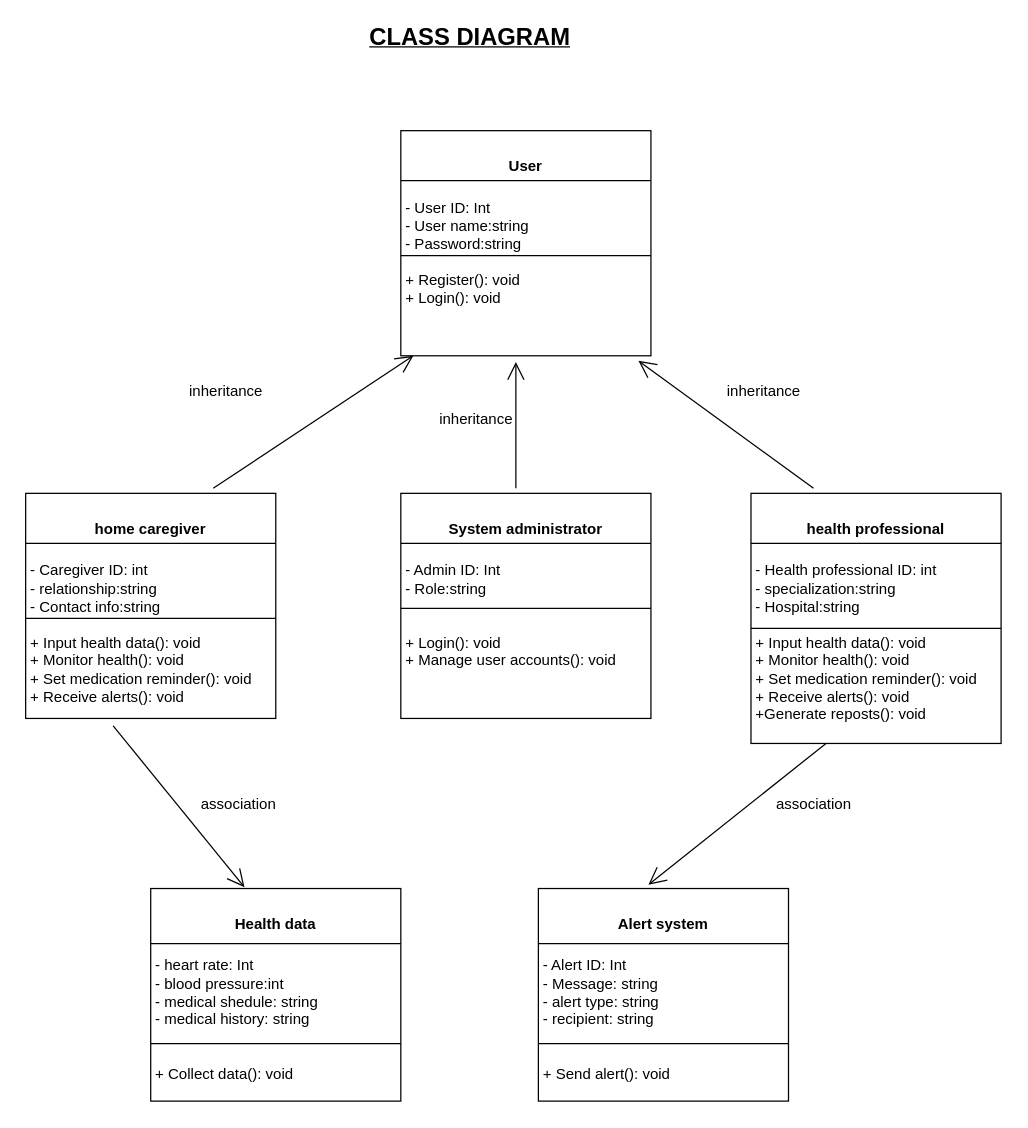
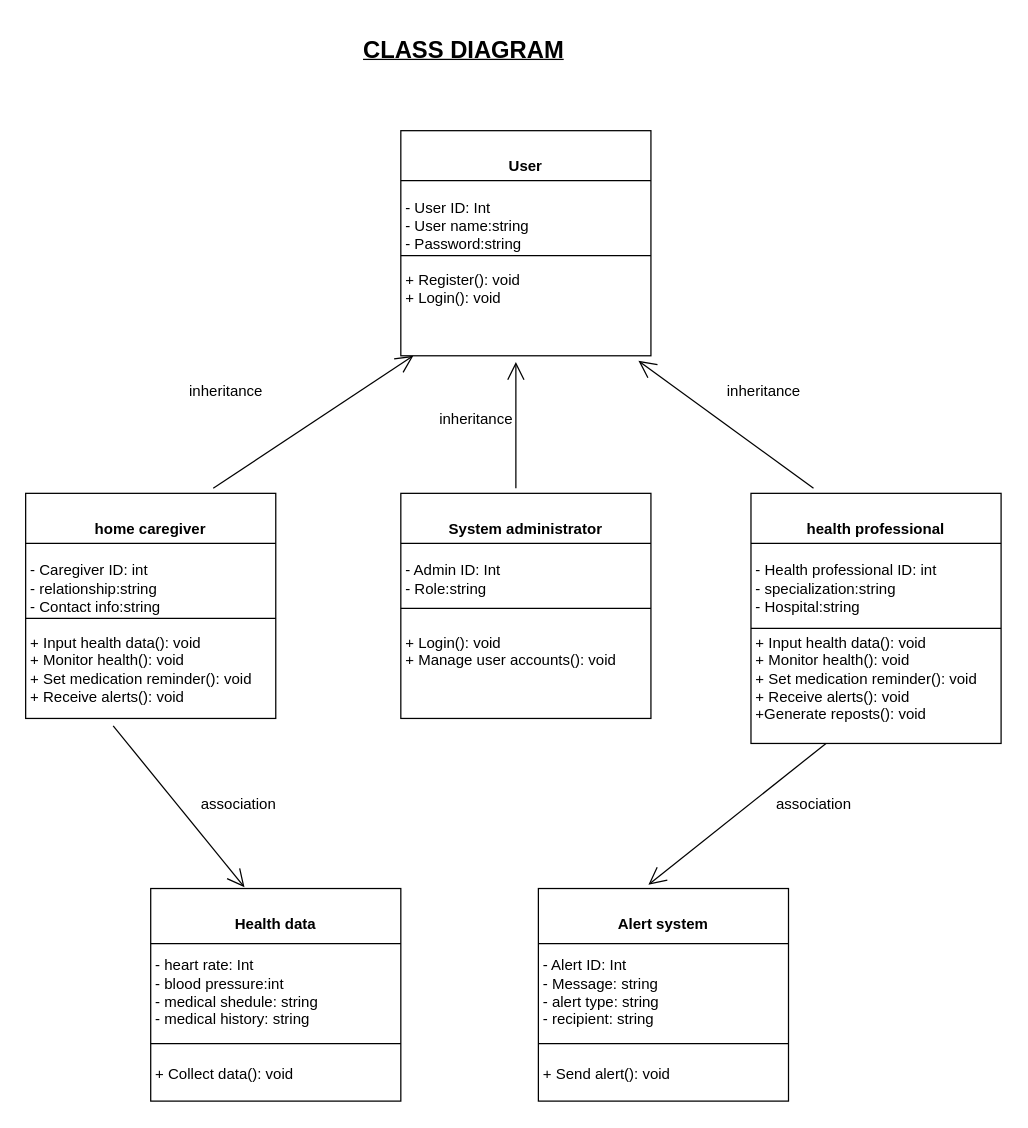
node "CLASS DIAGRAM": moved (469, 38) -> (463, 51)
